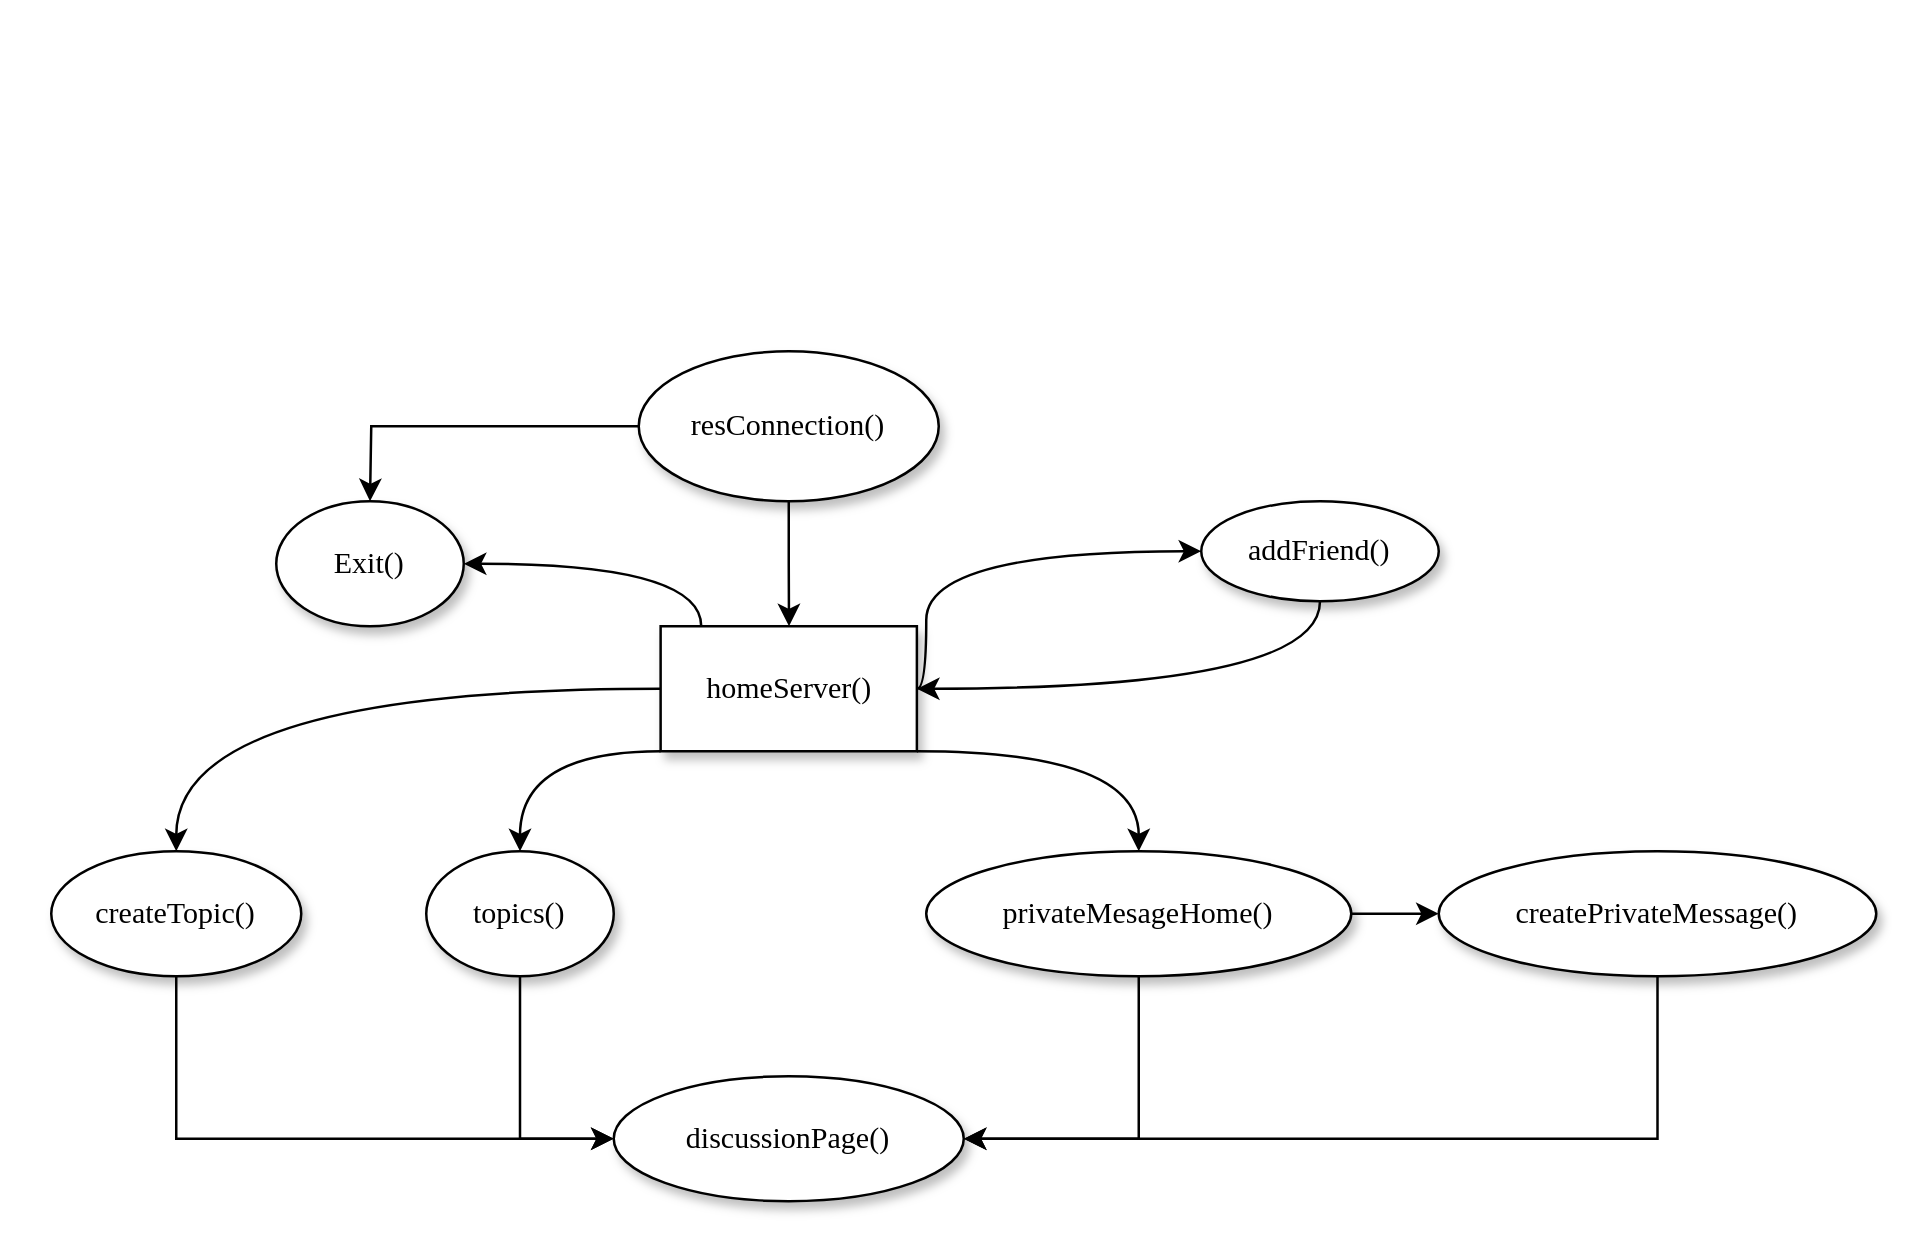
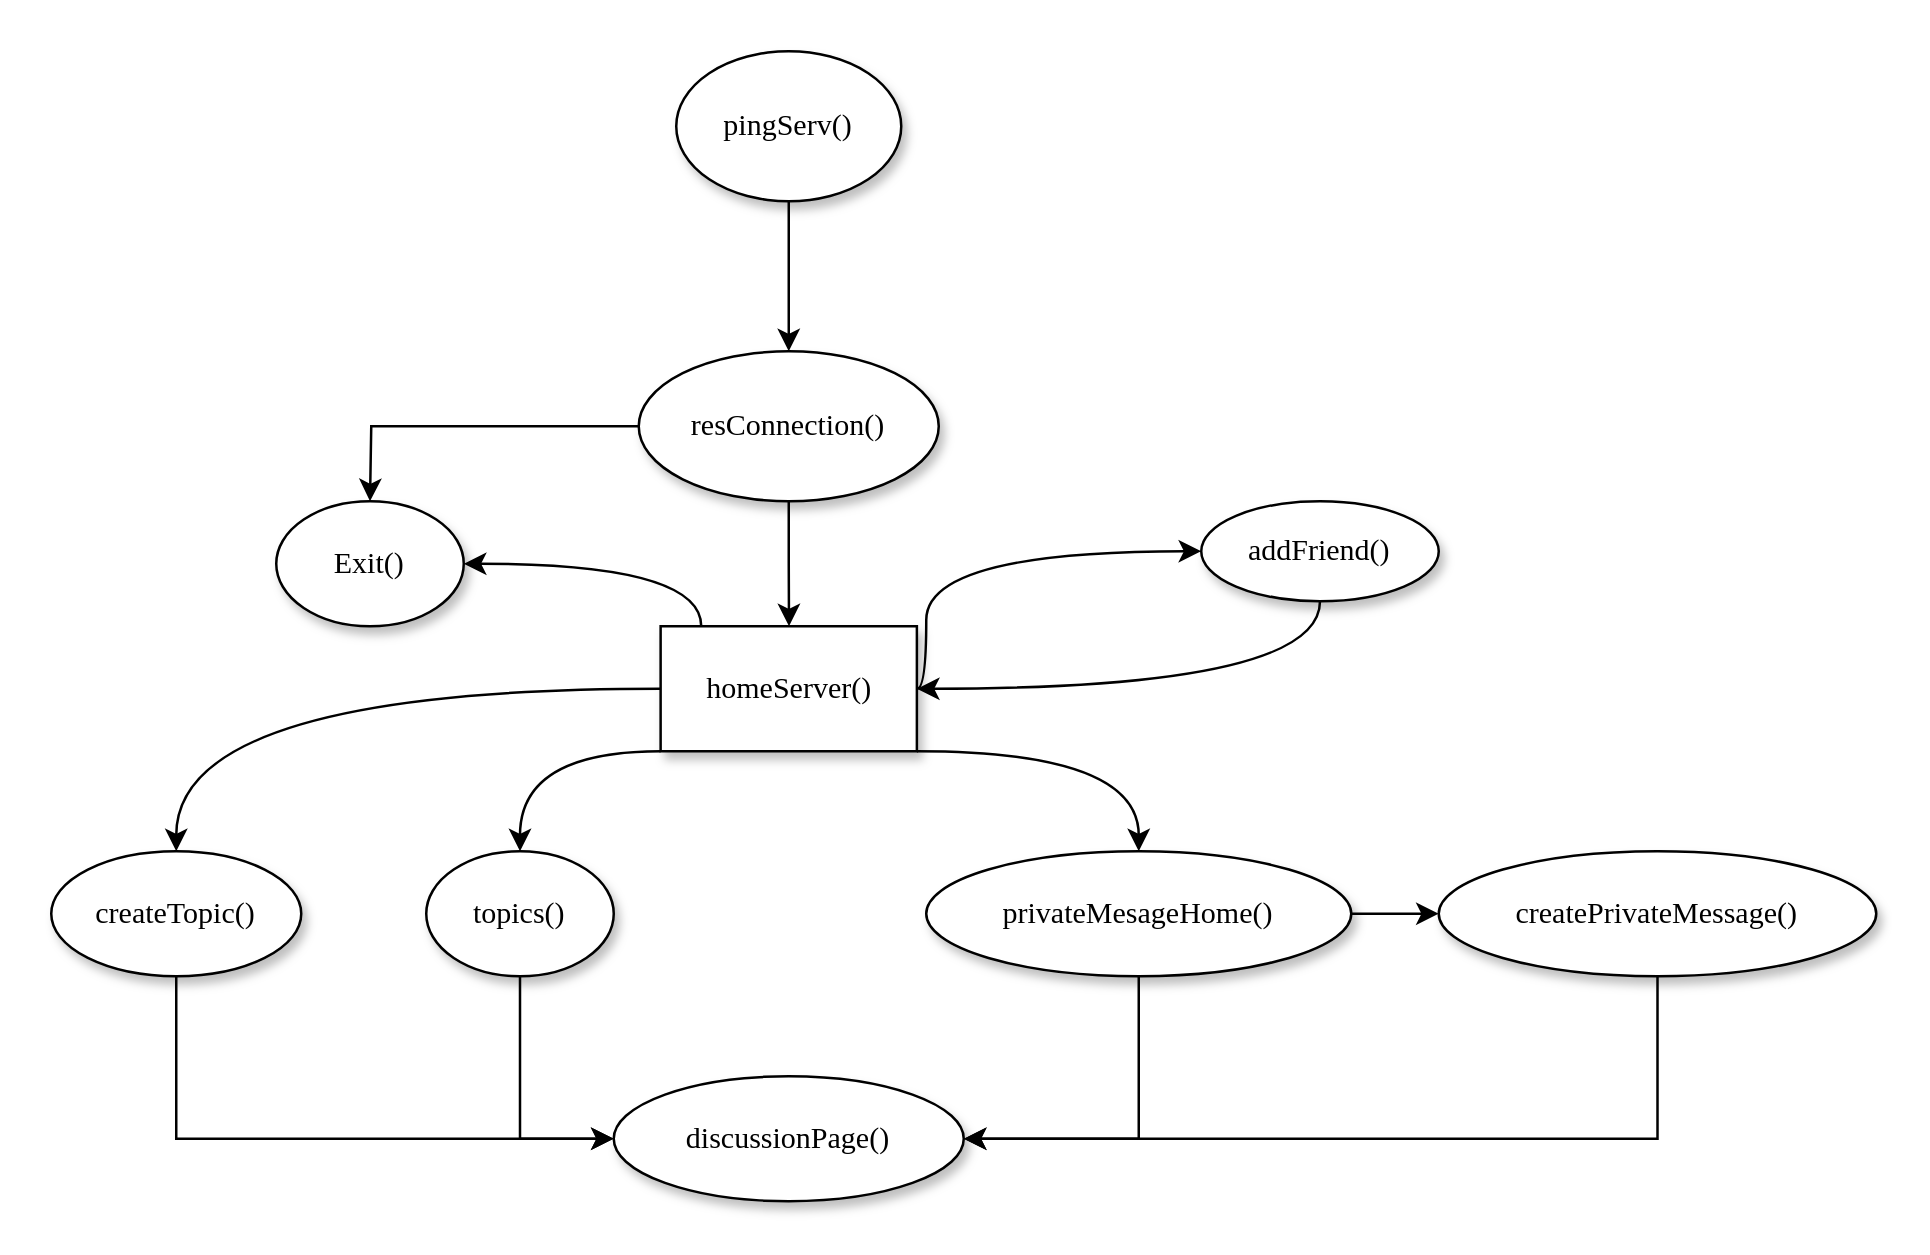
node "pingServ()": added
edge "pingServ()" -> "resConnection()": added
